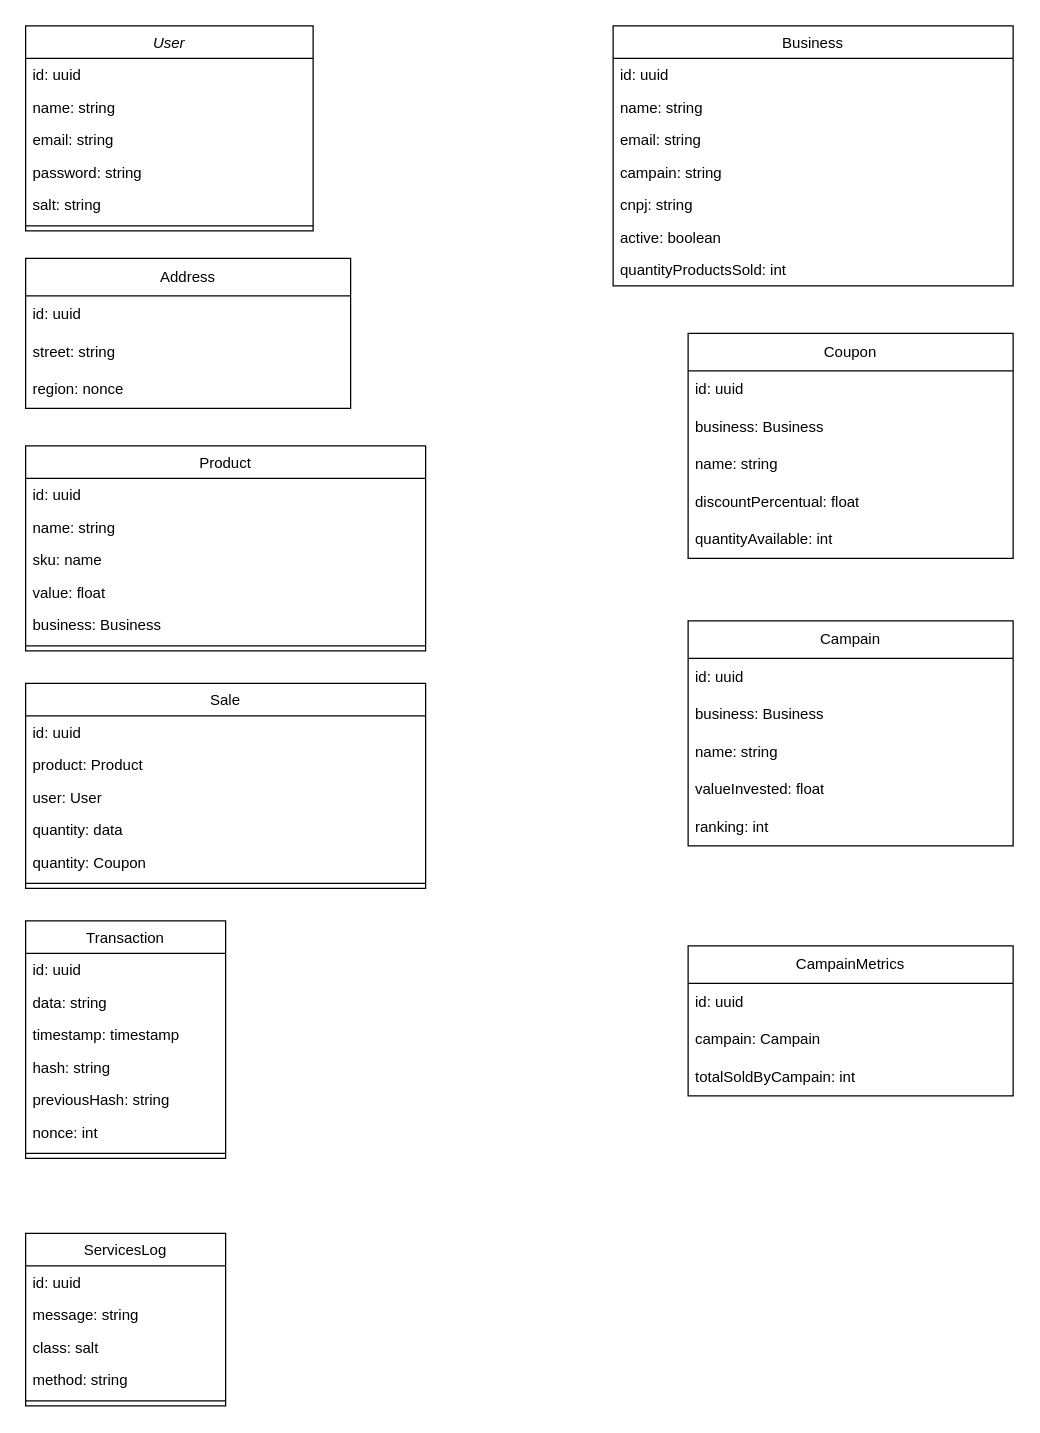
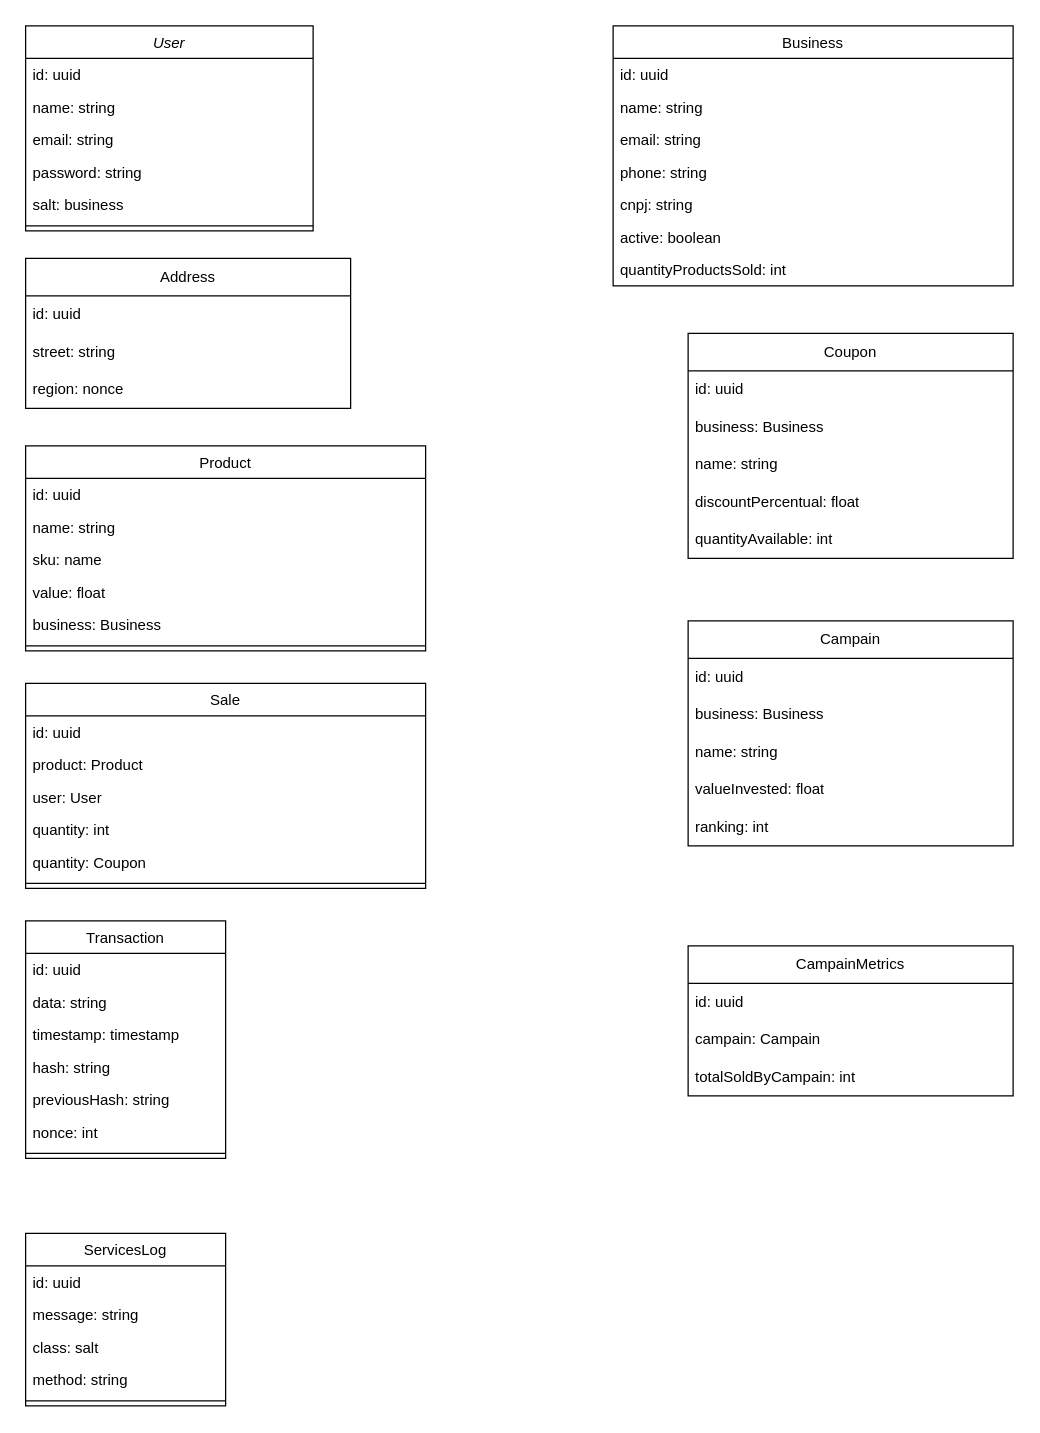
node "campain: string": label "campain: string" -> "phone: string"
node "salt: string": label "salt: string" -> "salt: business"
node "quantity: data": label "quantity: data" -> "quantity: int"
